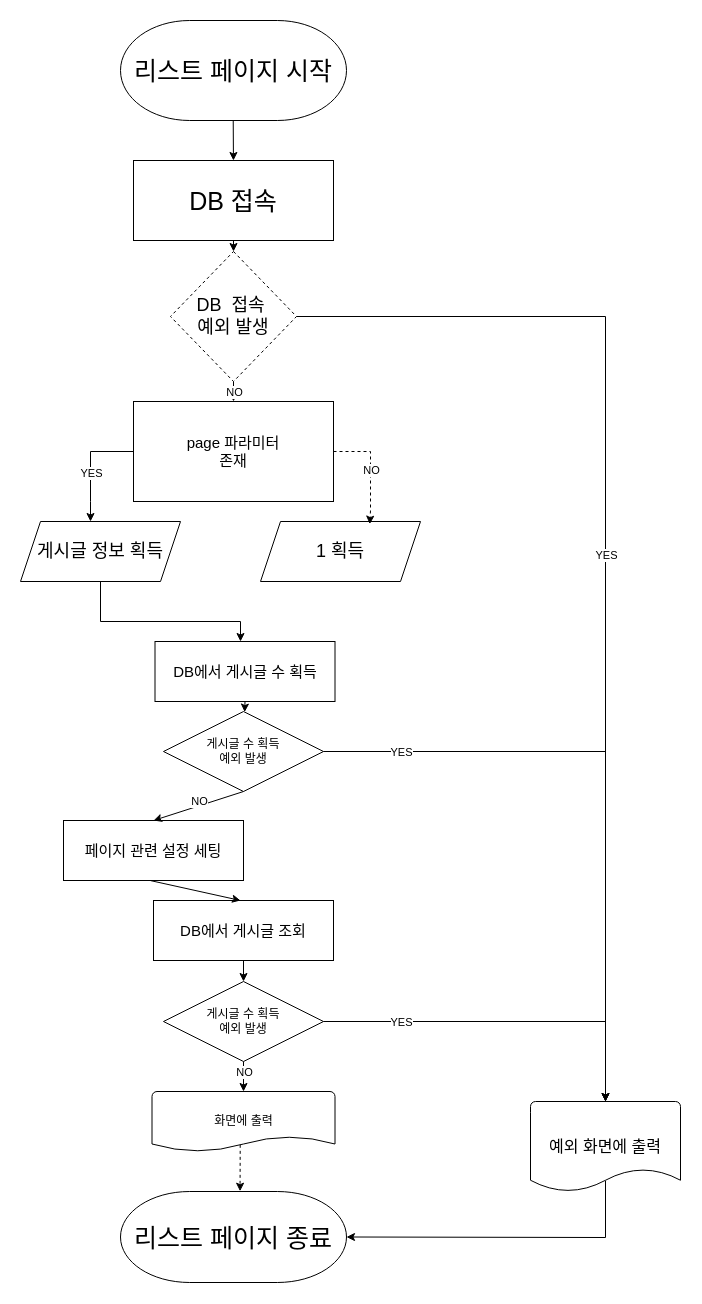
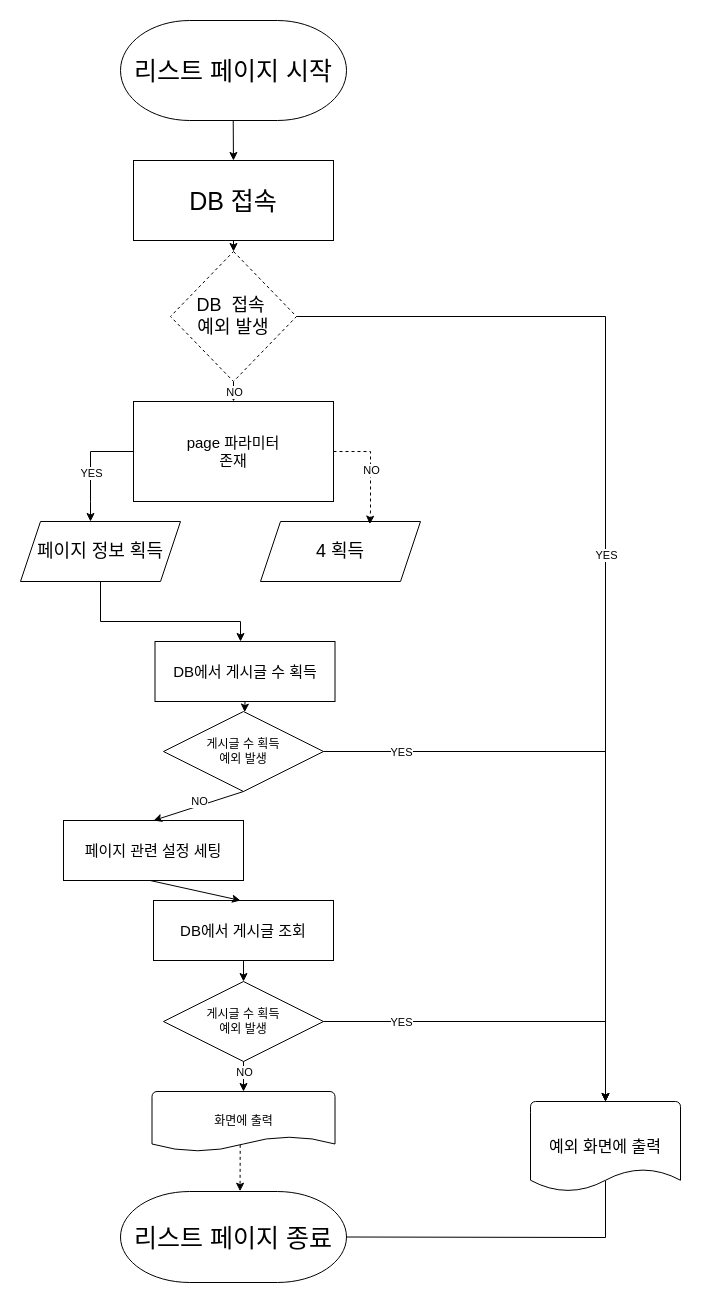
node "게시글 정보 획득": label "게시글 정보 획득" -> "페이지 정보 획득"
node "1 획득": label "1 획득" -> "4 획득"
edge "예외 화면에 출력" -> "리스트 페이지 종료": arrowhead classic -> none
